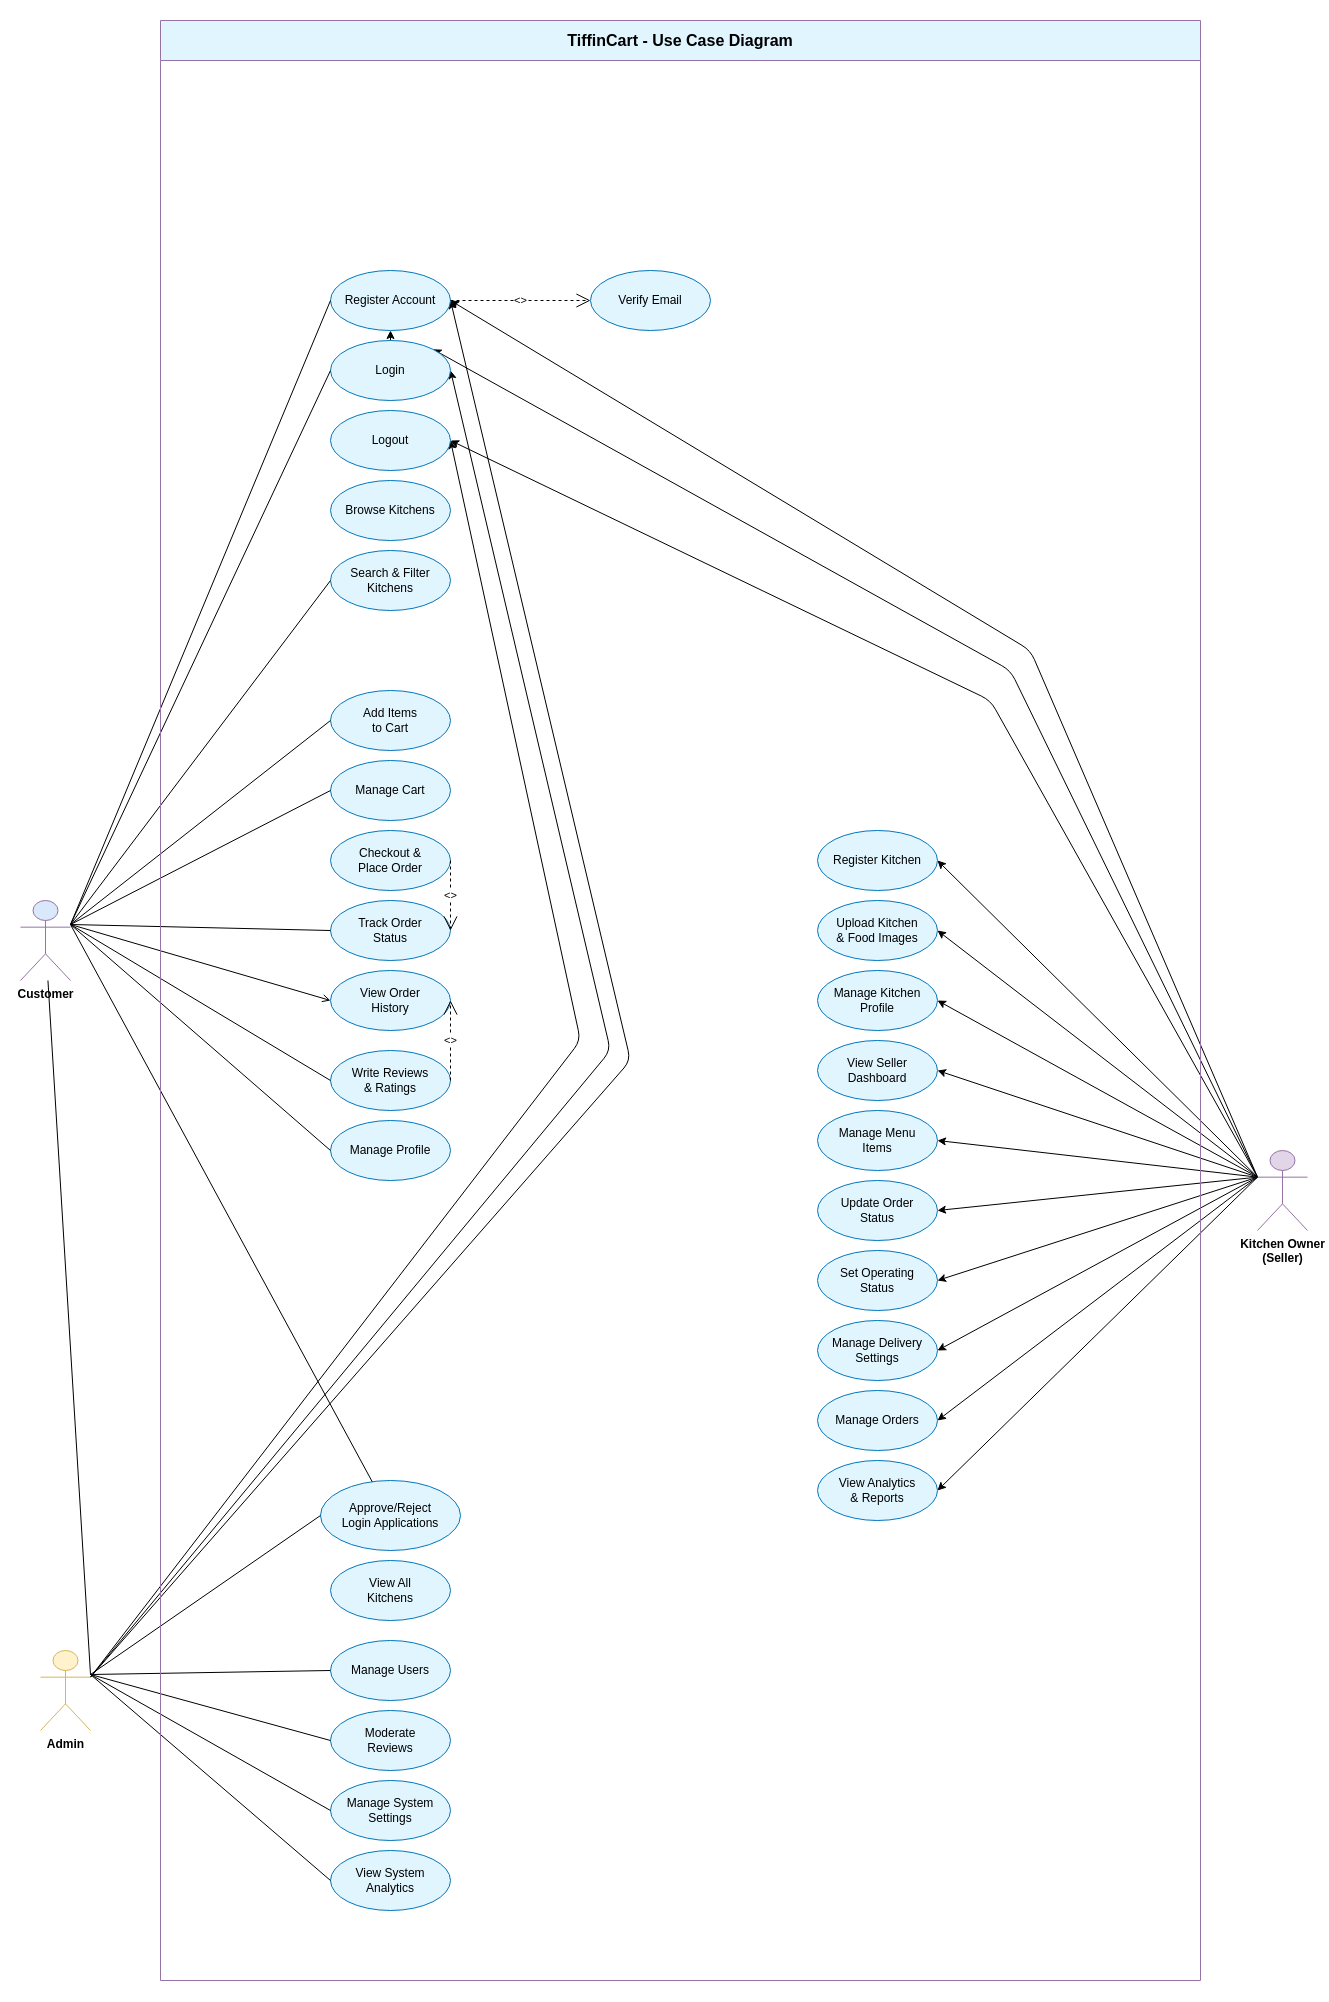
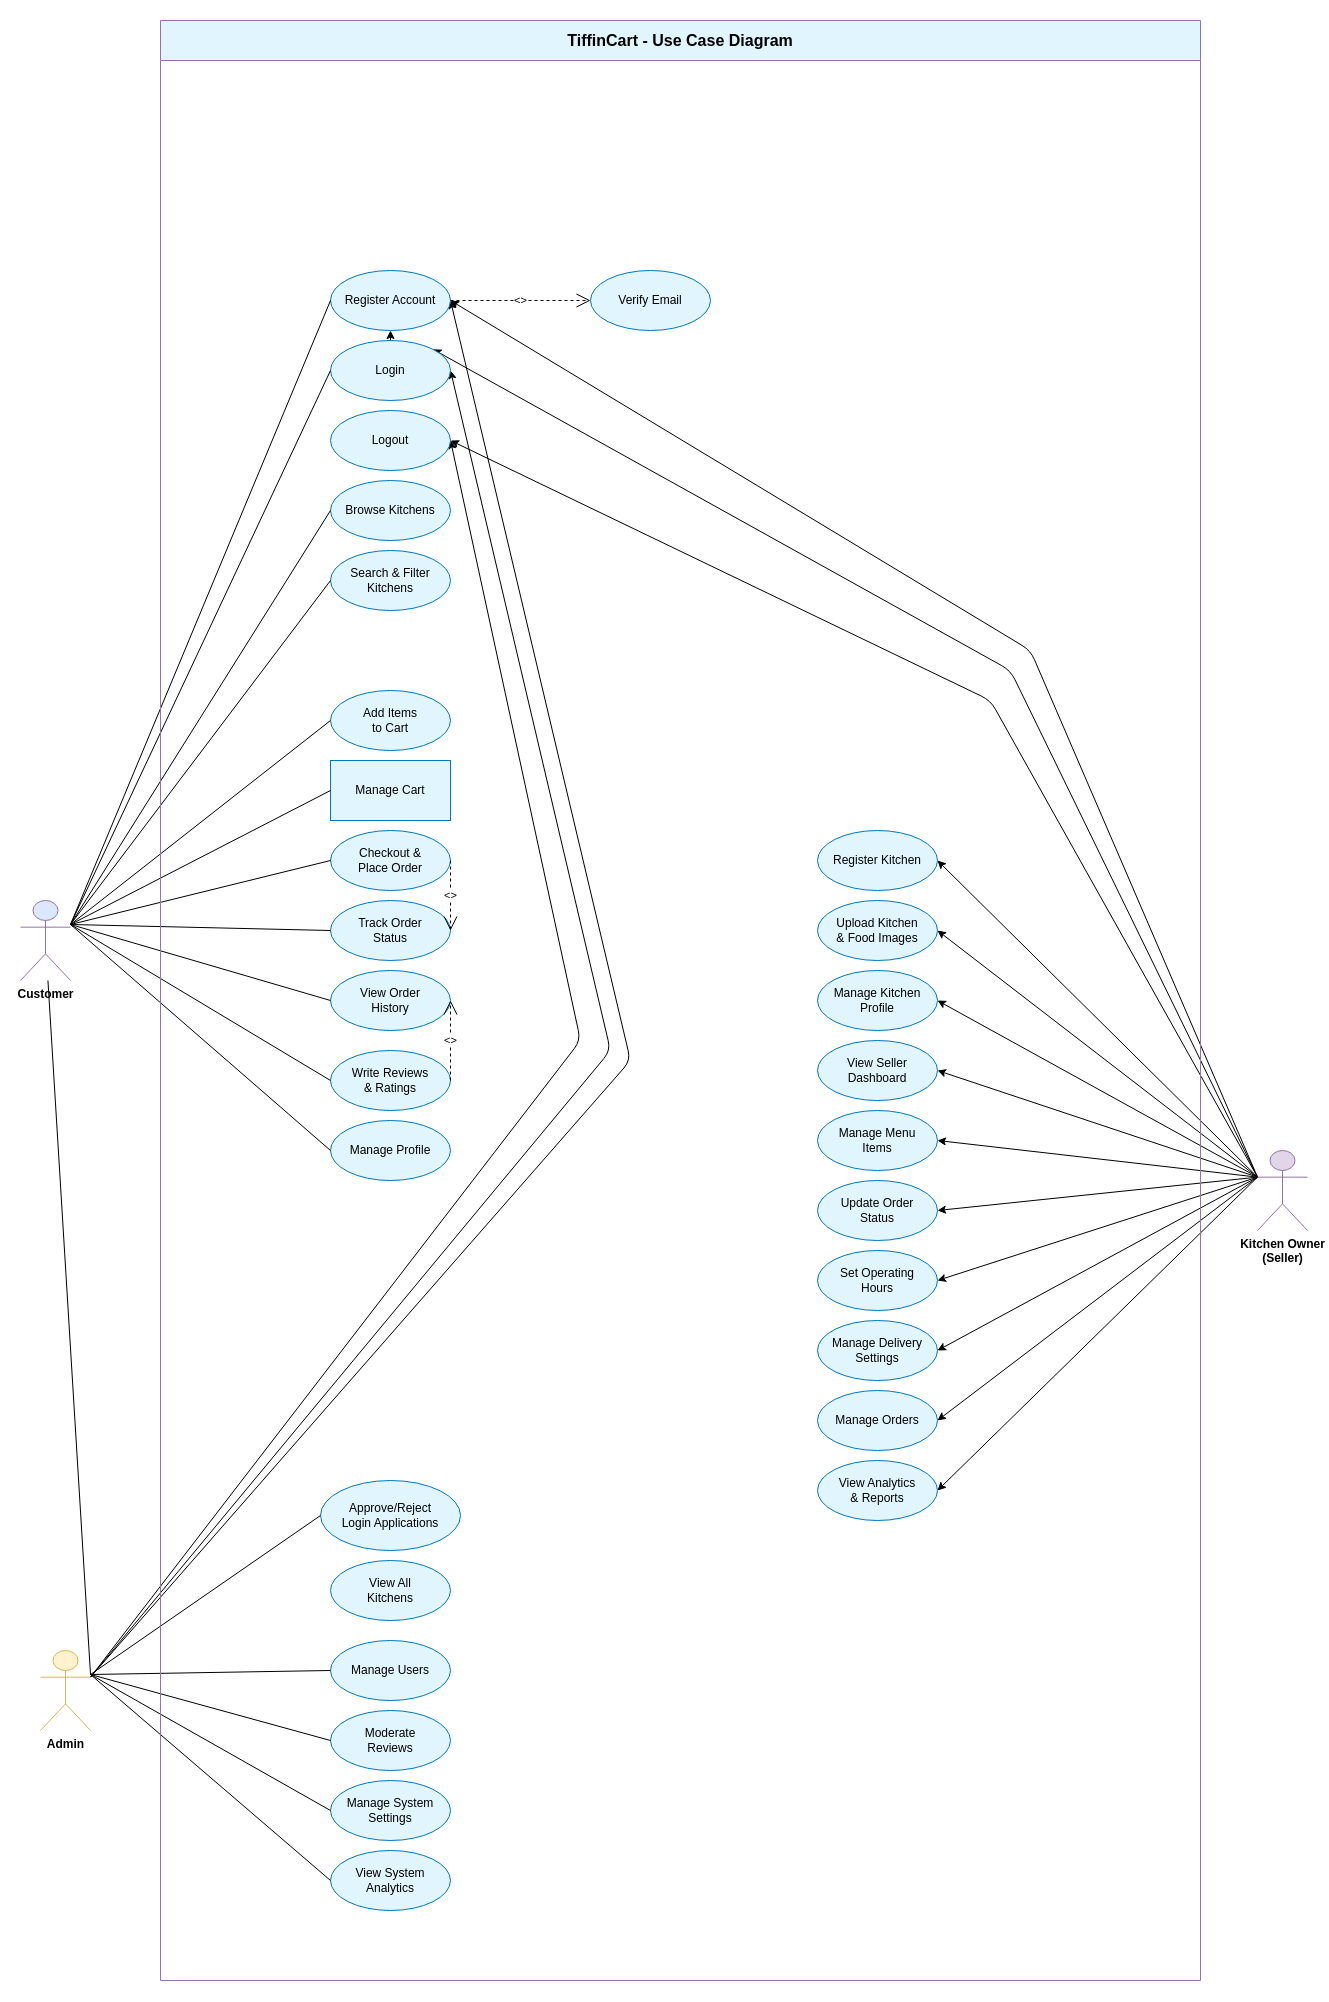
node "Manage Cart": shape ellipse -> rectangle
edge "Checkout & Place Order" -- "Customer": added
edge "Customer" -> "View Order History": arrowhead open -> none
edge "Customer" -- "Approve/Reject Login Applications": now "Customer" -- "Browse Kitchens"
node "Set Operating Status": label "Set Operating Status" -> "Set Operating Hours"
